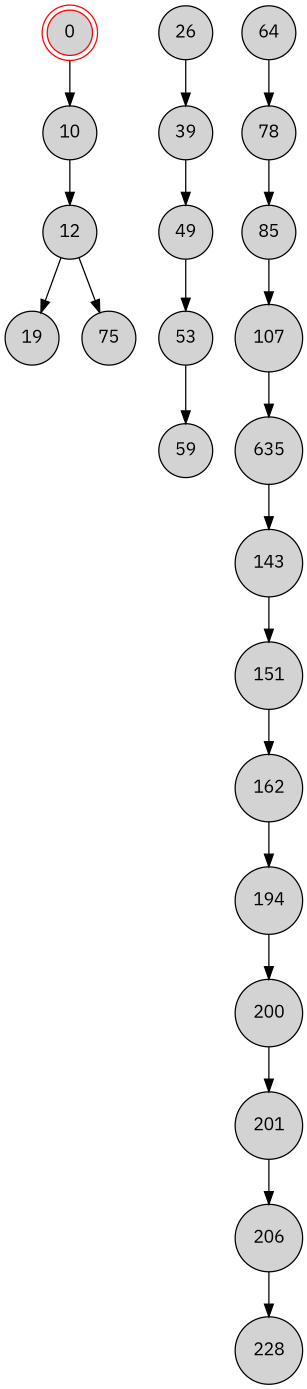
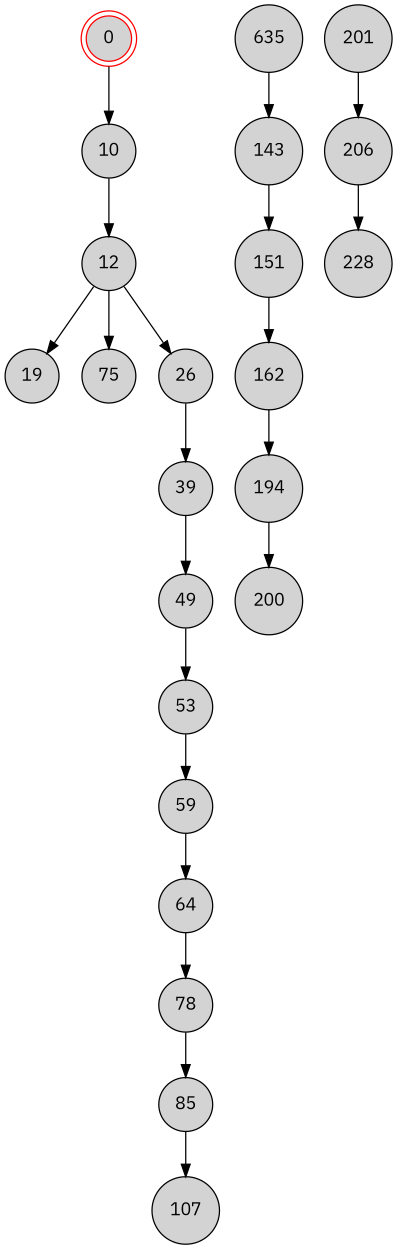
edge "12" -> "26": added
edge "107" -> "635": removed
edge "59" -> "64": added
edge "200" -> "201": removed
